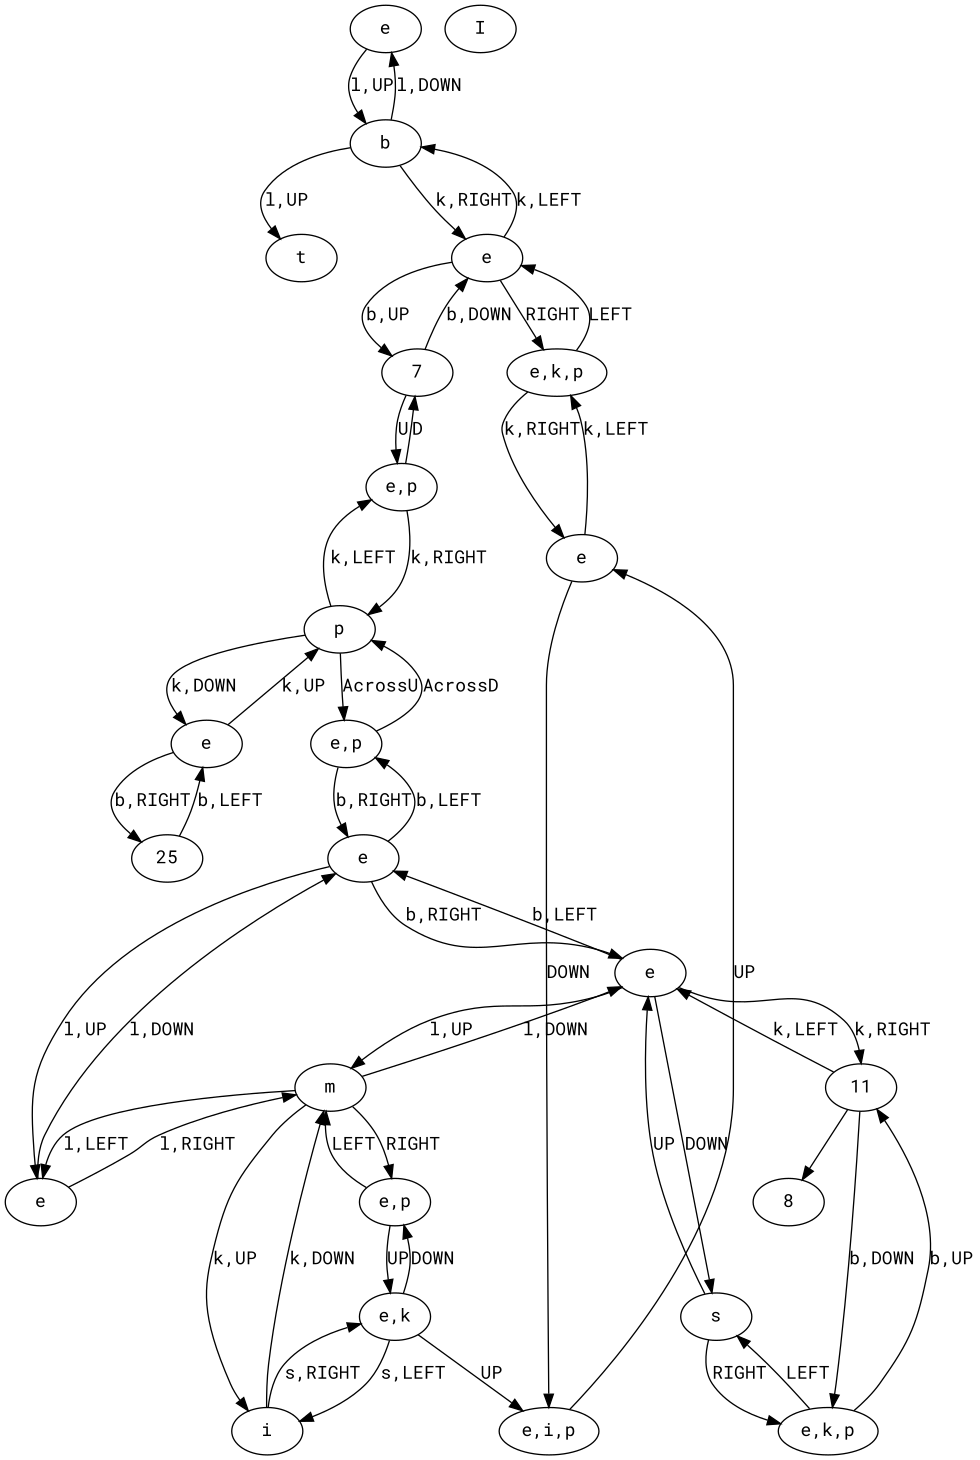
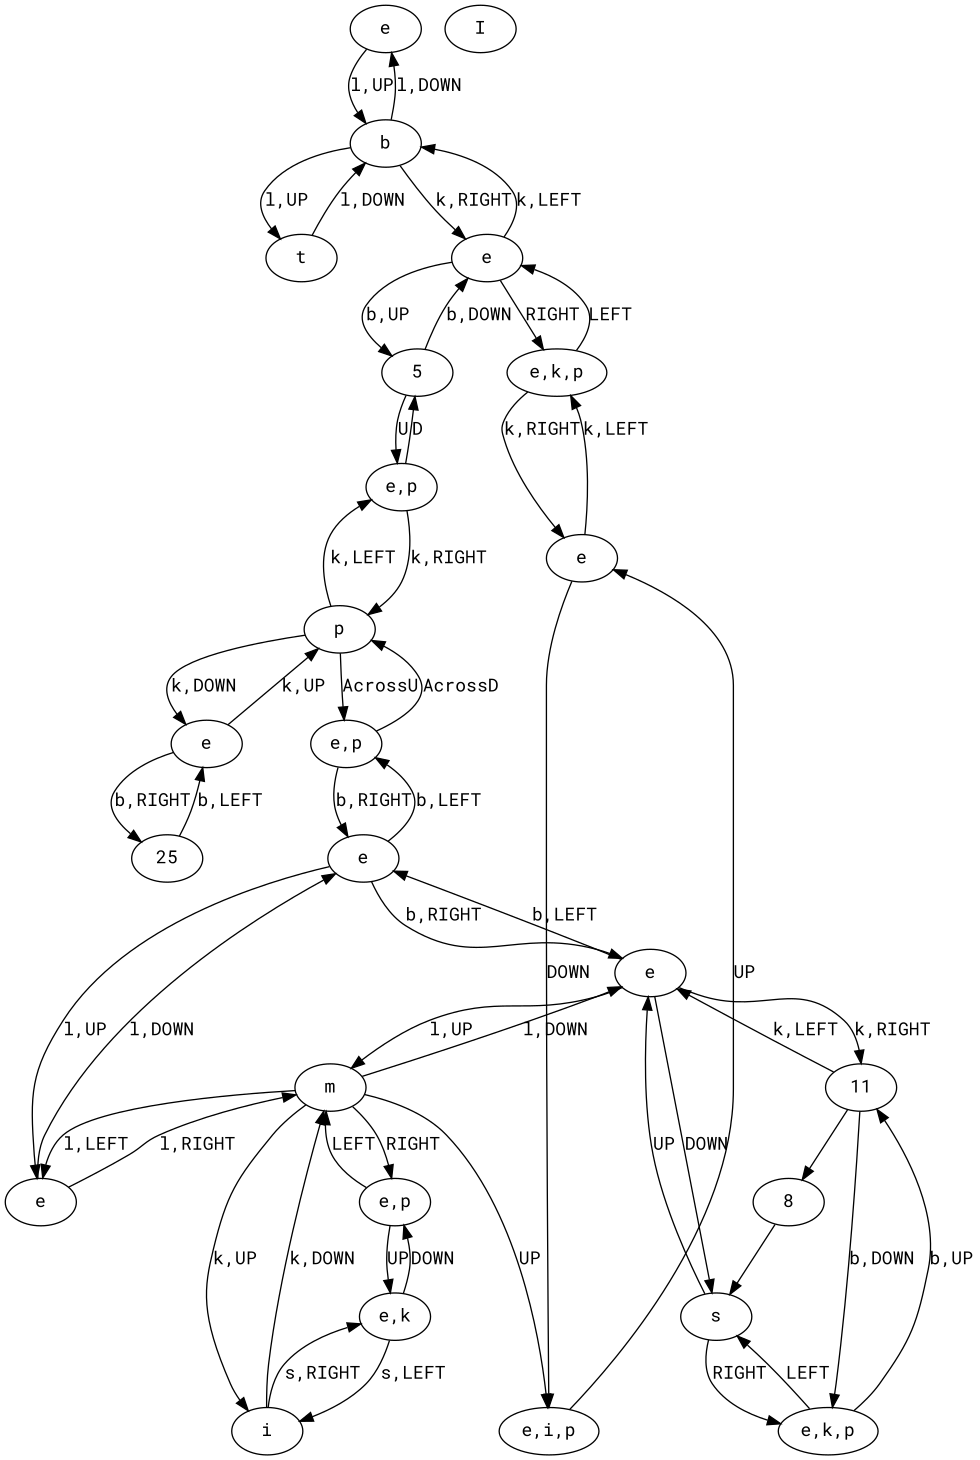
edge "t" -> "b": added, label "l,DOWN"
node "7": label "7" -> "5"
edge "8" -> "s": added
edge "e,k" -> "e,i,p": now "m" -> "e,i,p"
